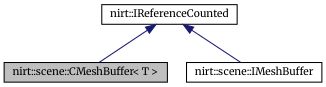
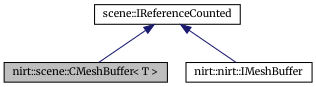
node "nirt::IReferenceCounted": label "nirt::IReferenceCounted" -> "scene::IReferenceCounted"
node "nirt::scene::IMeshBuffer": label "nirt::scene::IMeshBuffer" -> "nirt::nirt::IMeshBuffer"
